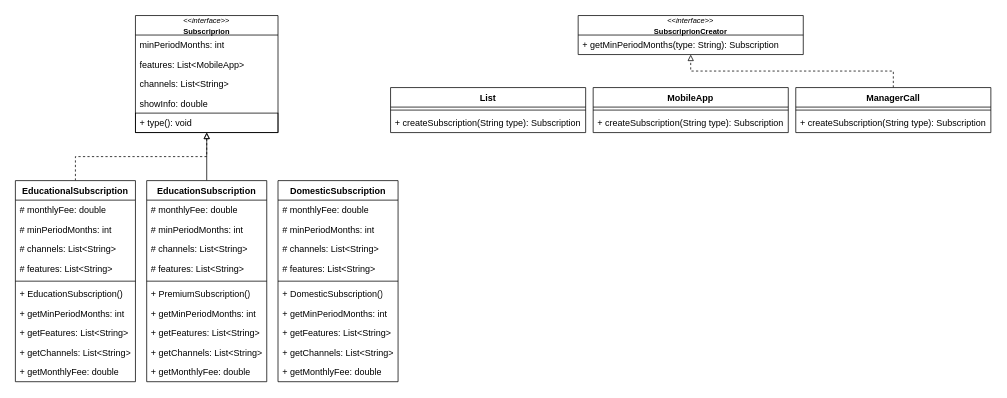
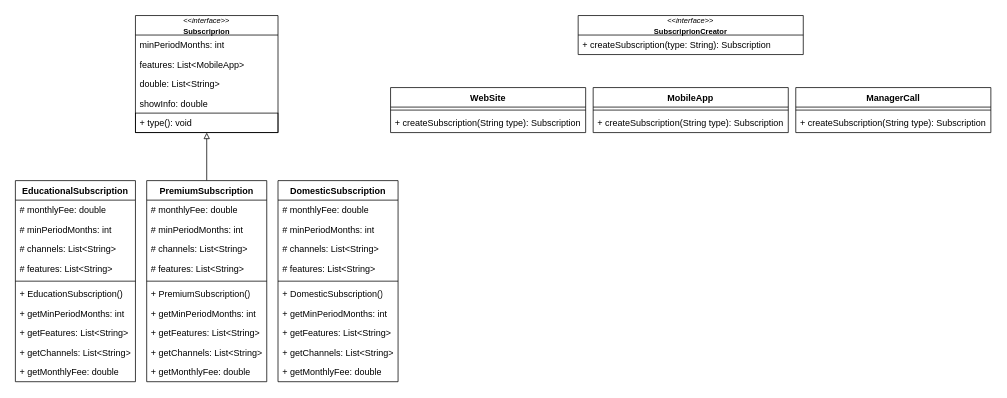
node "+ getMinPeriodMonths(type: String): Subscription": label "+ getMinPeriodMonths(type: String): Subscription" -> "+ createSubscription(type: String): Subscription"
edge "ManagerCall" -> "<<interface>> SubscriprionCreator": removed
node "channels: List<String>": label "channels: List<String>" -> "double: List<String>"
node "List": label "List" -> "WebSite"
edge "EducationalSubscription" -> "<<interface>> Subscriprion": removed
node "EducationSubscription": label "EducationSubscription" -> "PremiumSubscription"
